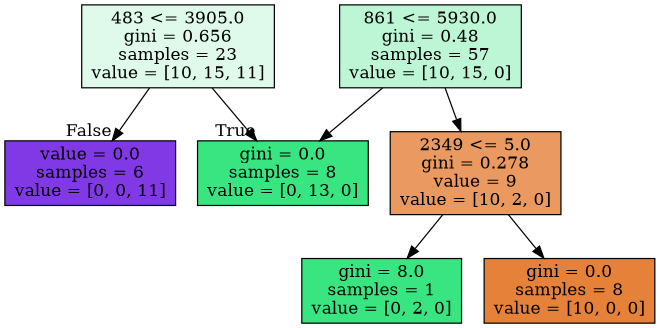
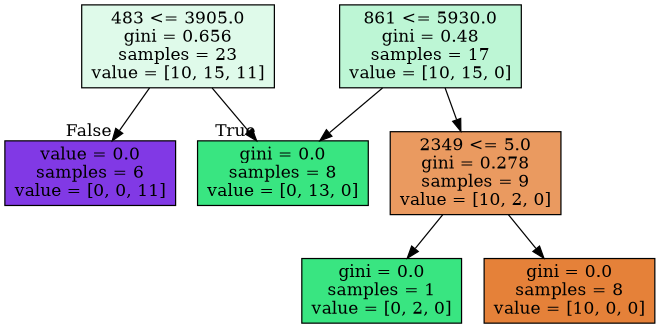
node "861 <= 5930.0 gini = 0.48 samples = 57 value = [10, 15, 0]": label "861 <= 5930.0 gini = 0.48 samples = 57 value = [10, 15, 0]" -> "861 <= 5930.0 gini = 0.48 samples = 17 value = [10, 15, 0]"
node "2349 <= 5.0 gini = 0.278 value = 9 value = [10, 2, 0]": label "2349 <= 5.0 gini = 0.278 value = 9 value = [10, 2, 0]" -> "2349 <= 5.0 gini = 0.278 samples = 9 value = [10, 2, 0]"
node "gini = 8.0 samples = 1 value = [0, 2, 0]": label "gini = 8.0 samples = 1 value = [0, 2, 0]" -> "gini = 0.0 samples = 1 value = [0, 2, 0]"
